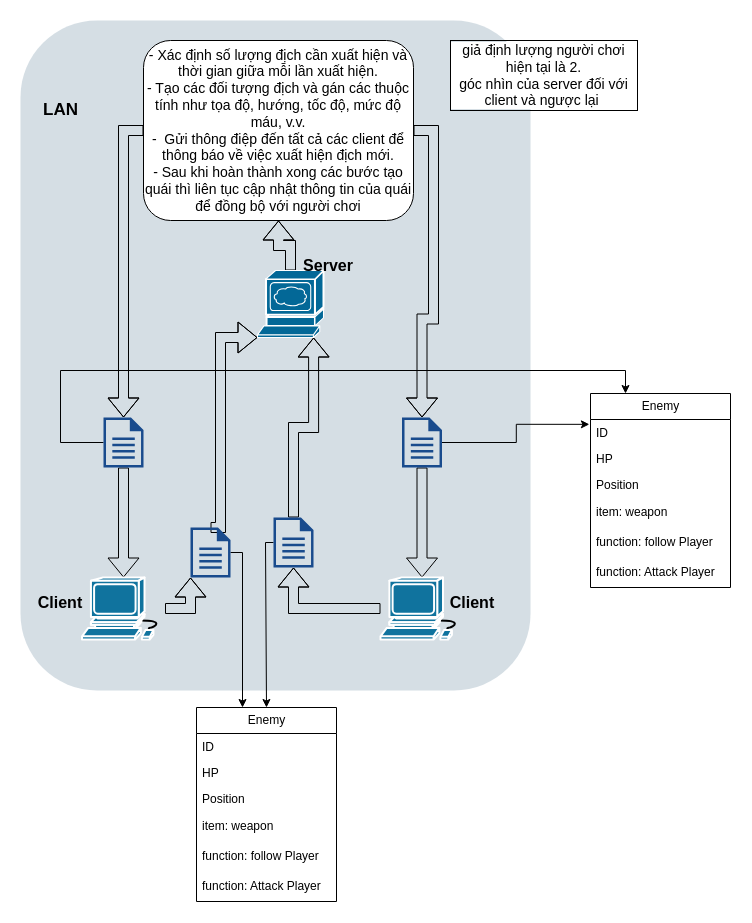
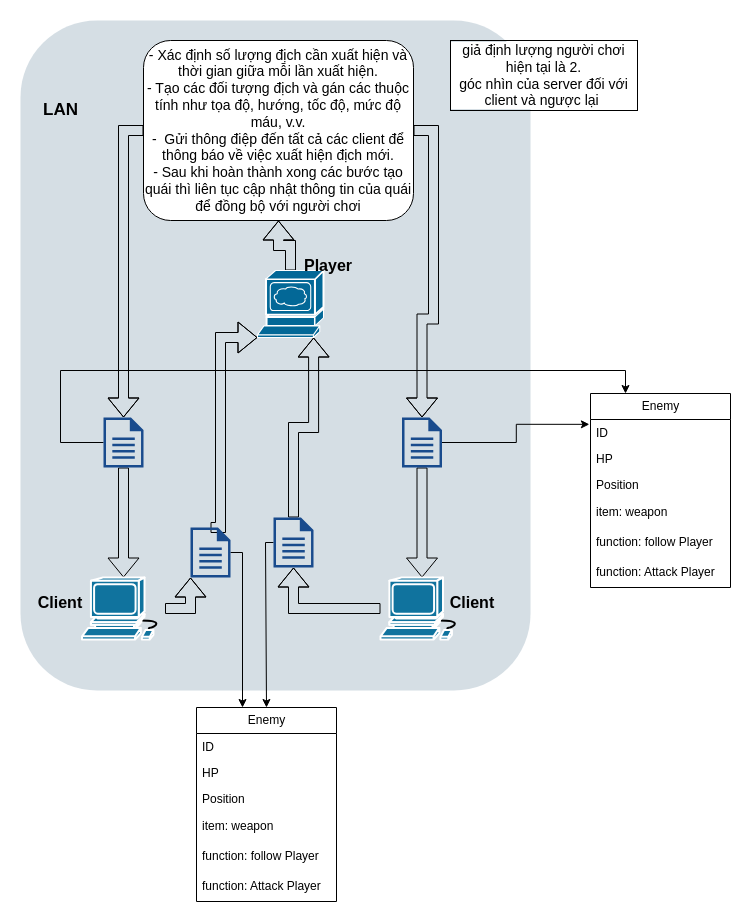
node "Server": label "Server" -> "Player"
